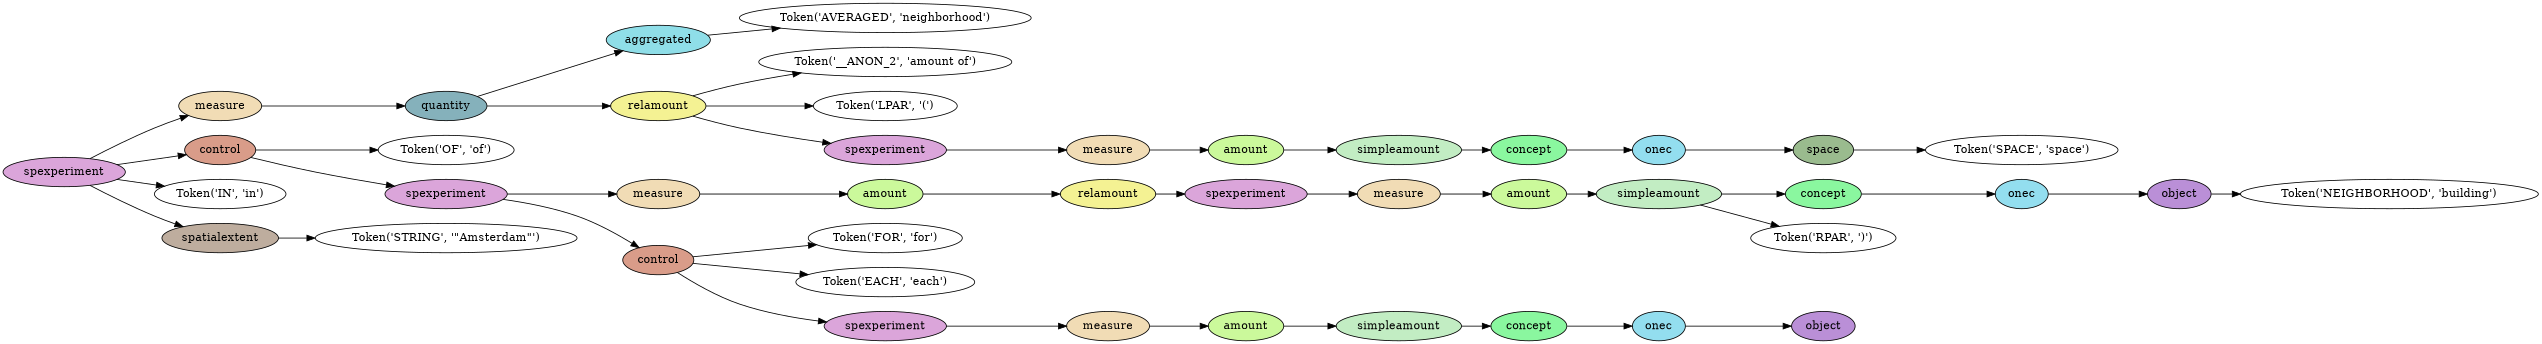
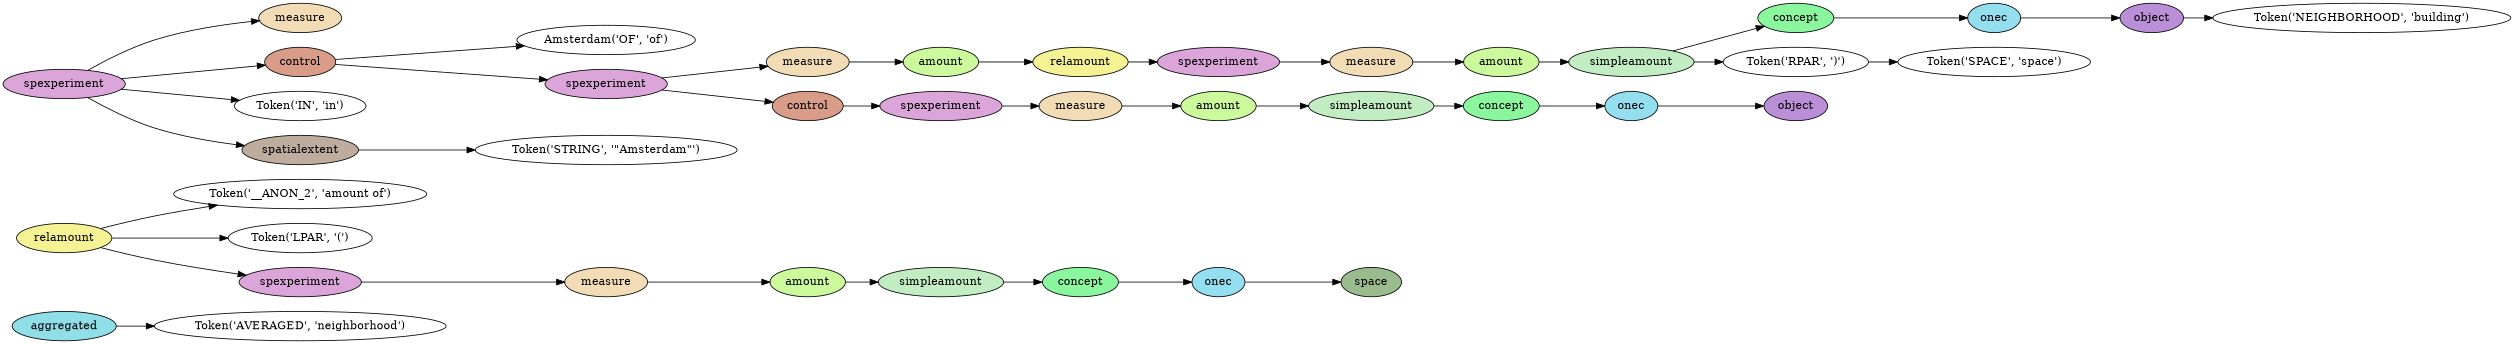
node "quantity": removed
node "Token('OF', 'of')": label "Token('OF', 'of')" -> "Amsterdam('OF', 'of')"
edge "space" -> "Token('SPACE', 'space')": now "Token('RPAR', ')')" -> "Token('SPACE', 'space')"
node "Token('FOR', 'for')": removed
node "Token('EACH', 'each')": removed
